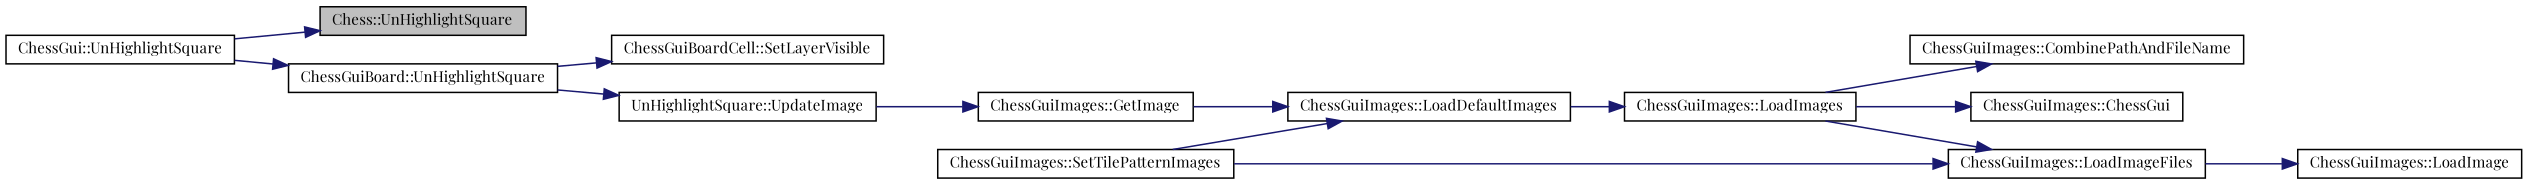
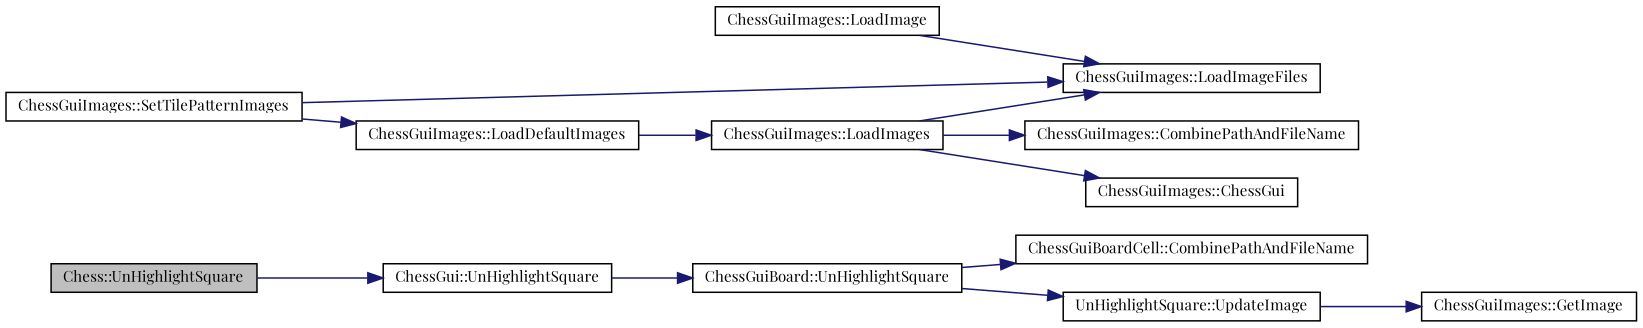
edge "ChessGui::UnHighlightSquare" -> "Chess::UnHighlightSquare": reversed
node "ChessGuiBoardCell::SetLayerVisible": label "ChessGuiBoardCell::SetLayerVisible" -> "ChessGuiBoardCell::CombinePathAndFileName"
edge "ChessGuiImages::GetImage" -> "ChessGuiImages::LoadDefaultImages": removed
edge "ChessGuiImages::LoadImageFiles" -> "ChessGuiImages::LoadImage": reversed
